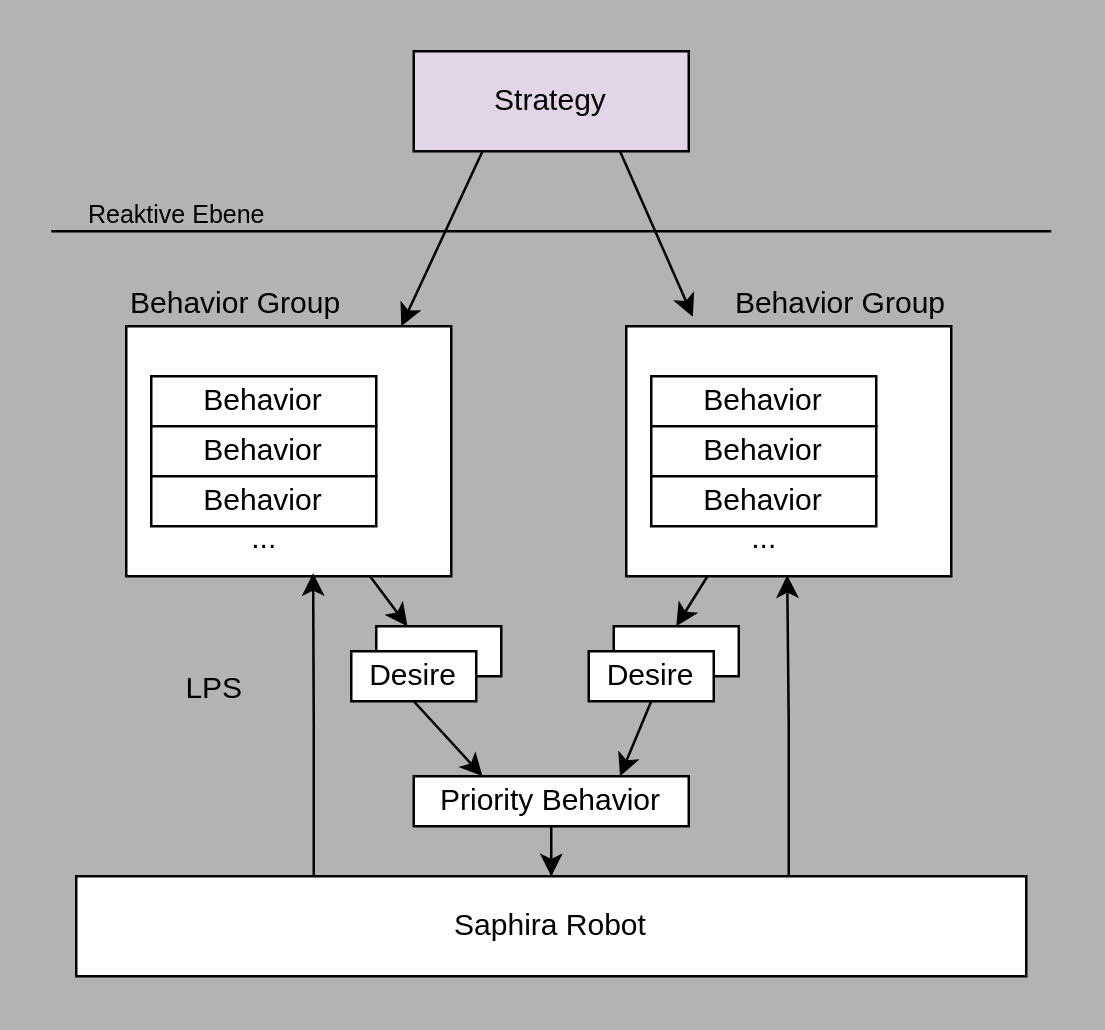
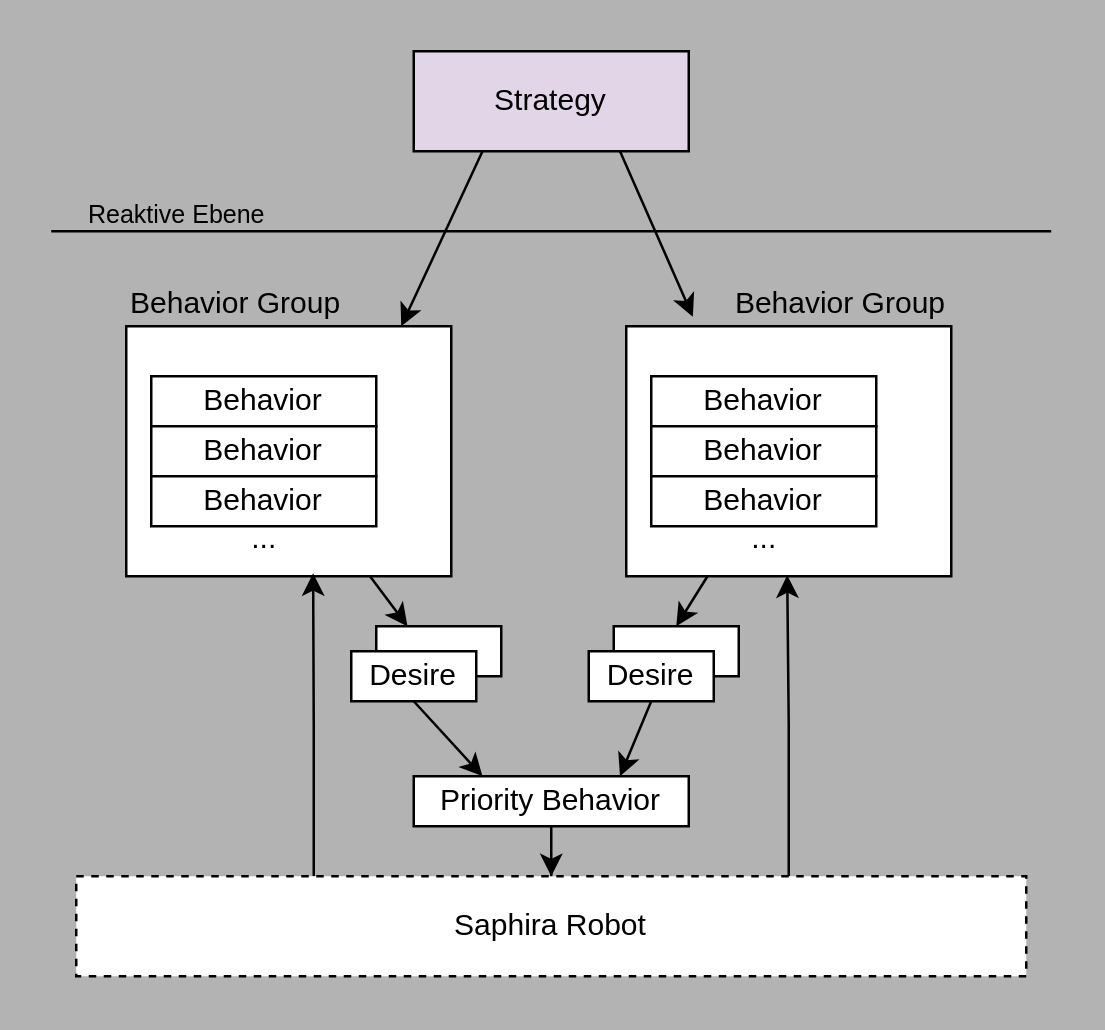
node "LPS": removed
node "Saphira Robot": style solid -> dashed
